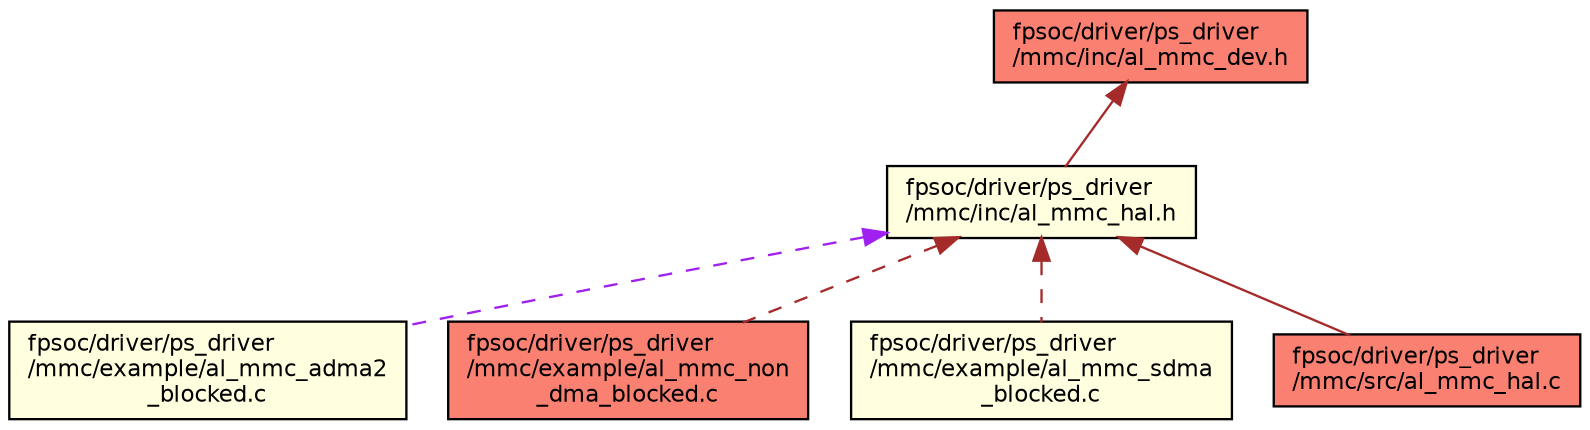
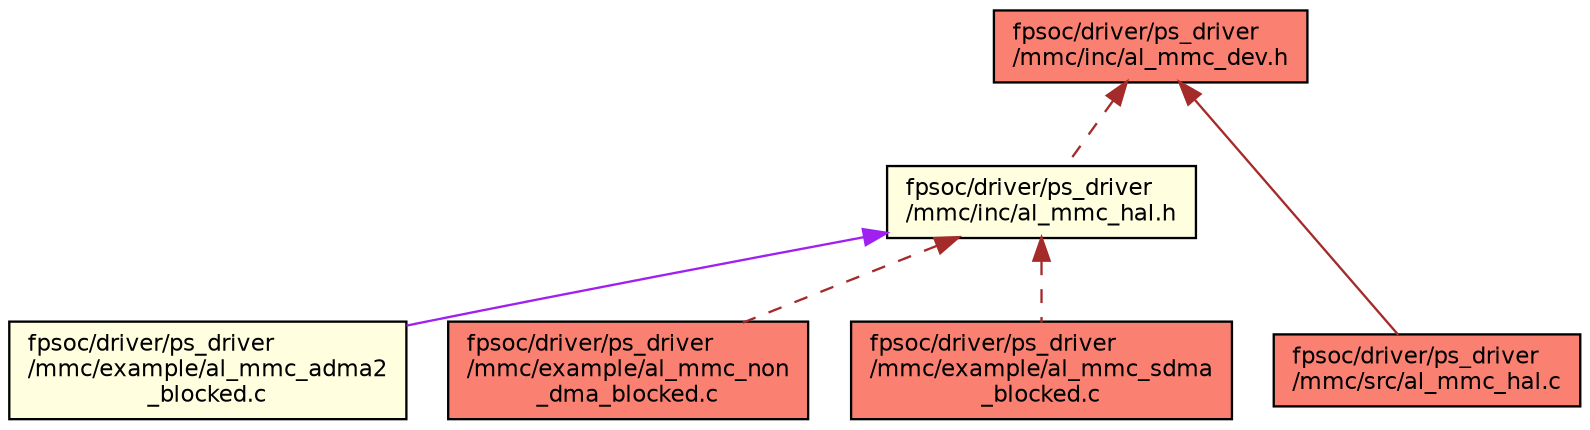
edge "fpsoc/driver/ps_driver /mmc/inc/al_mmc_hal.h" -> "fpsoc/driver/ps_driver /mmc/inc/al_mmc_dev.h": style solid -> dashed
edge "fpsoc/driver/ps_driver /mmc/example/al_mmc_adma2 _blocked.c" -> "fpsoc/driver/ps_driver /mmc/inc/al_mmc_hal.h": style dashed -> solid
edge "fpsoc/driver/ps_driver /mmc/src/al_mmc_hal.c" -> "fpsoc/driver/ps_driver /mmc/inc/al_mmc_hal.h": now "fpsoc/driver/ps_driver /mmc/src/al_mmc_hal.c" -> "fpsoc/driver/ps_driver /mmc/inc/al_mmc_dev.h"
node "fpsoc/driver/ps_driver /mmc/example/al_mmc_sdma _blocked.c": fillcolor lightyellow -> salmon
